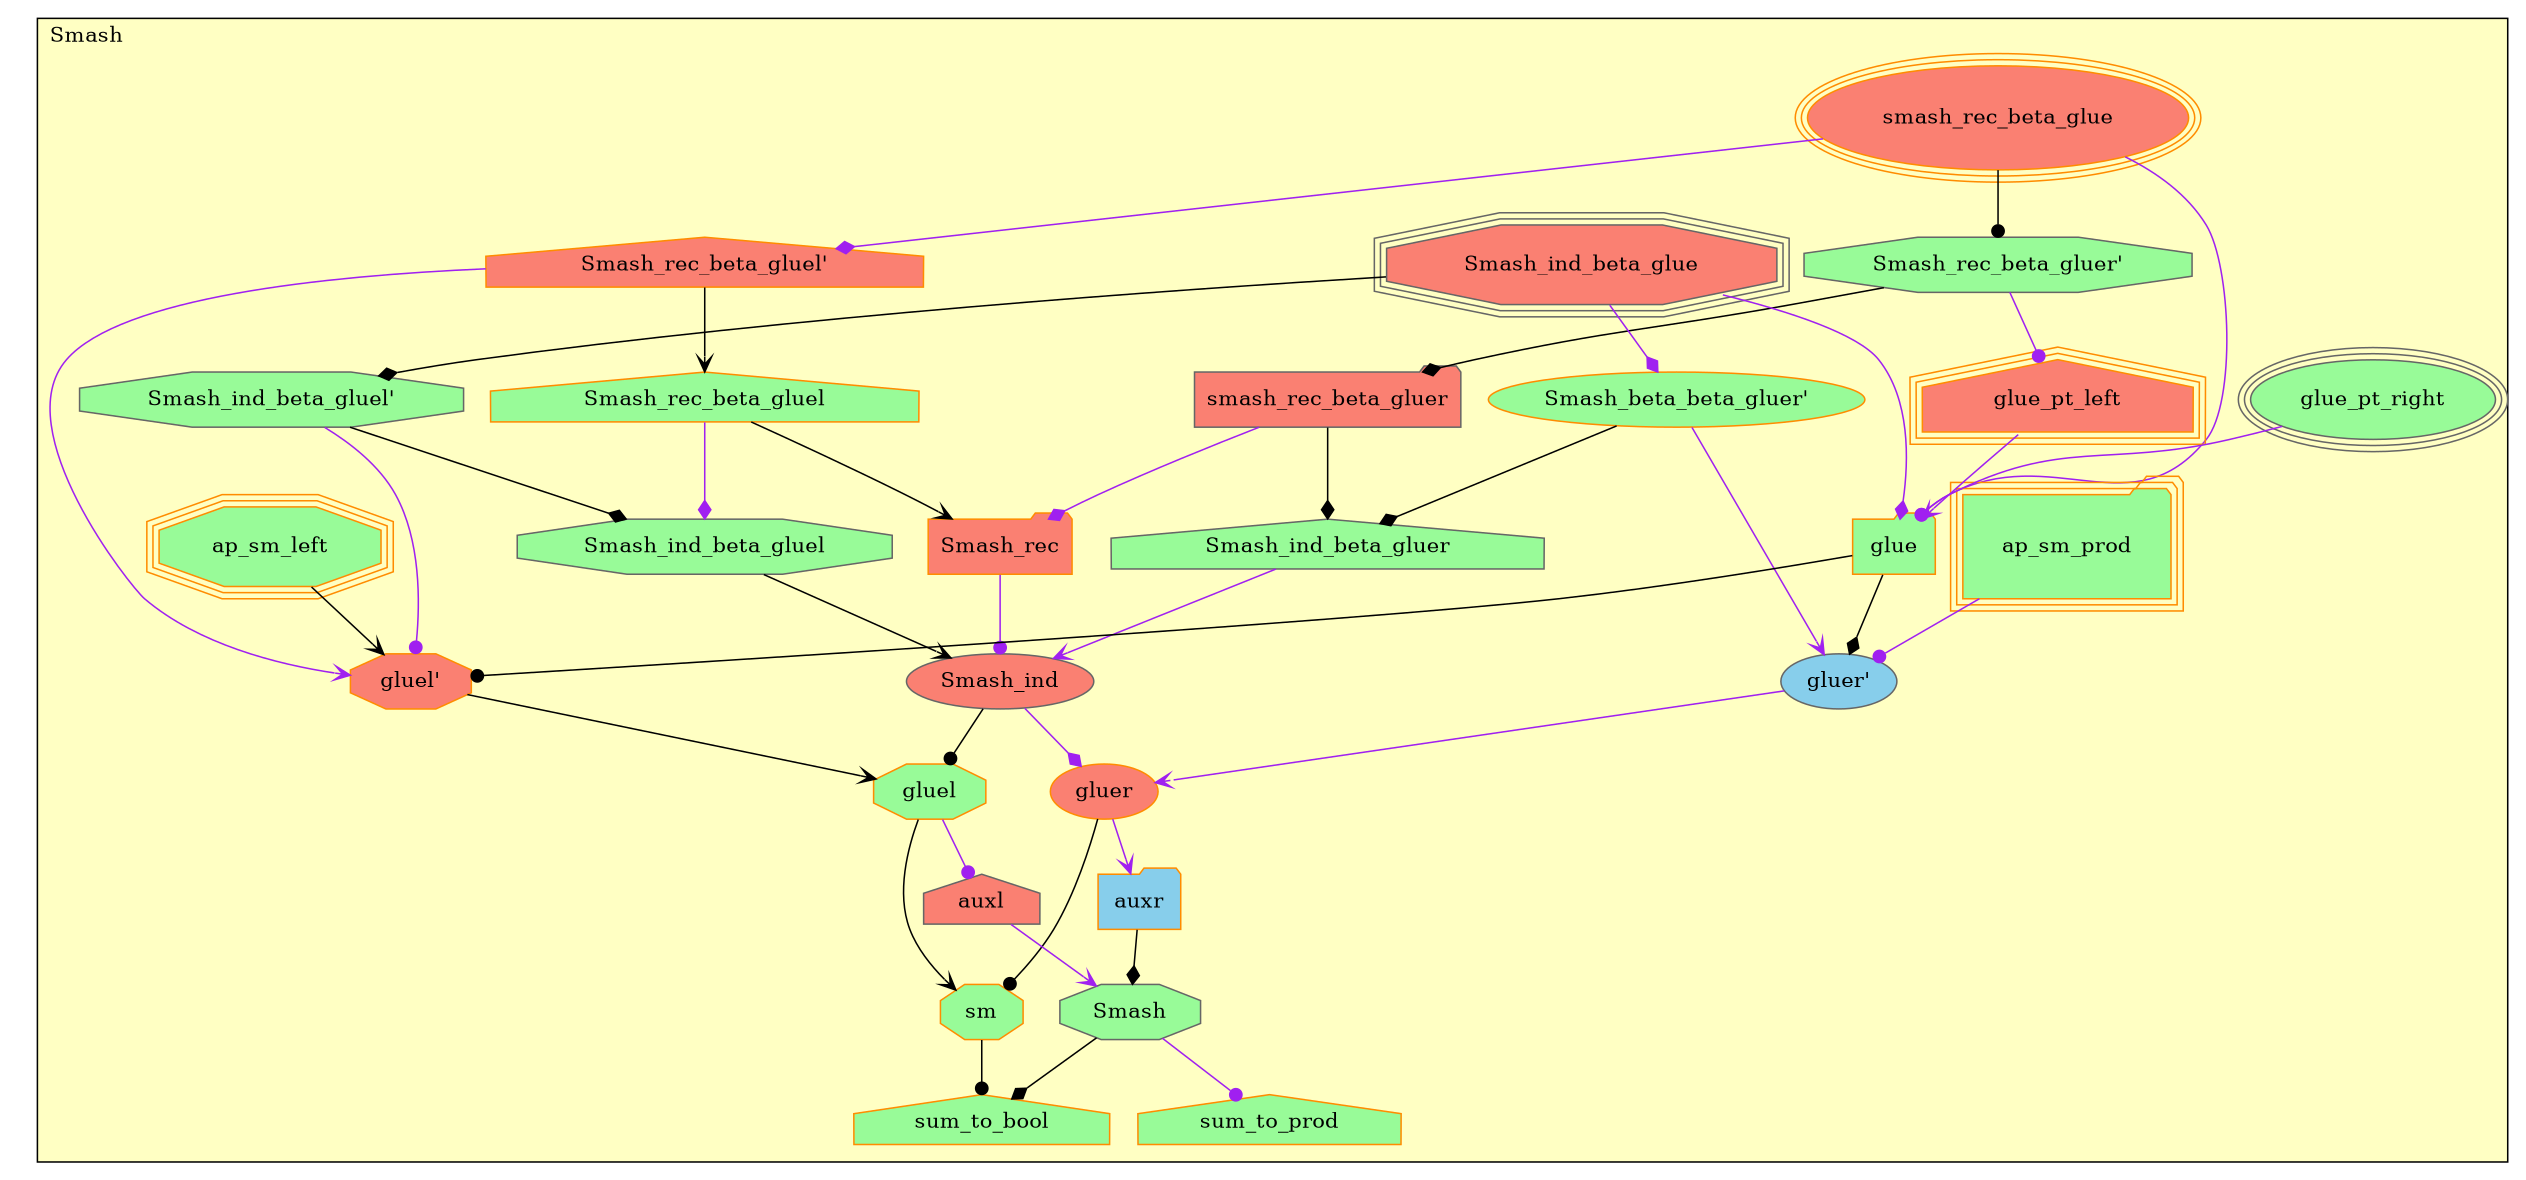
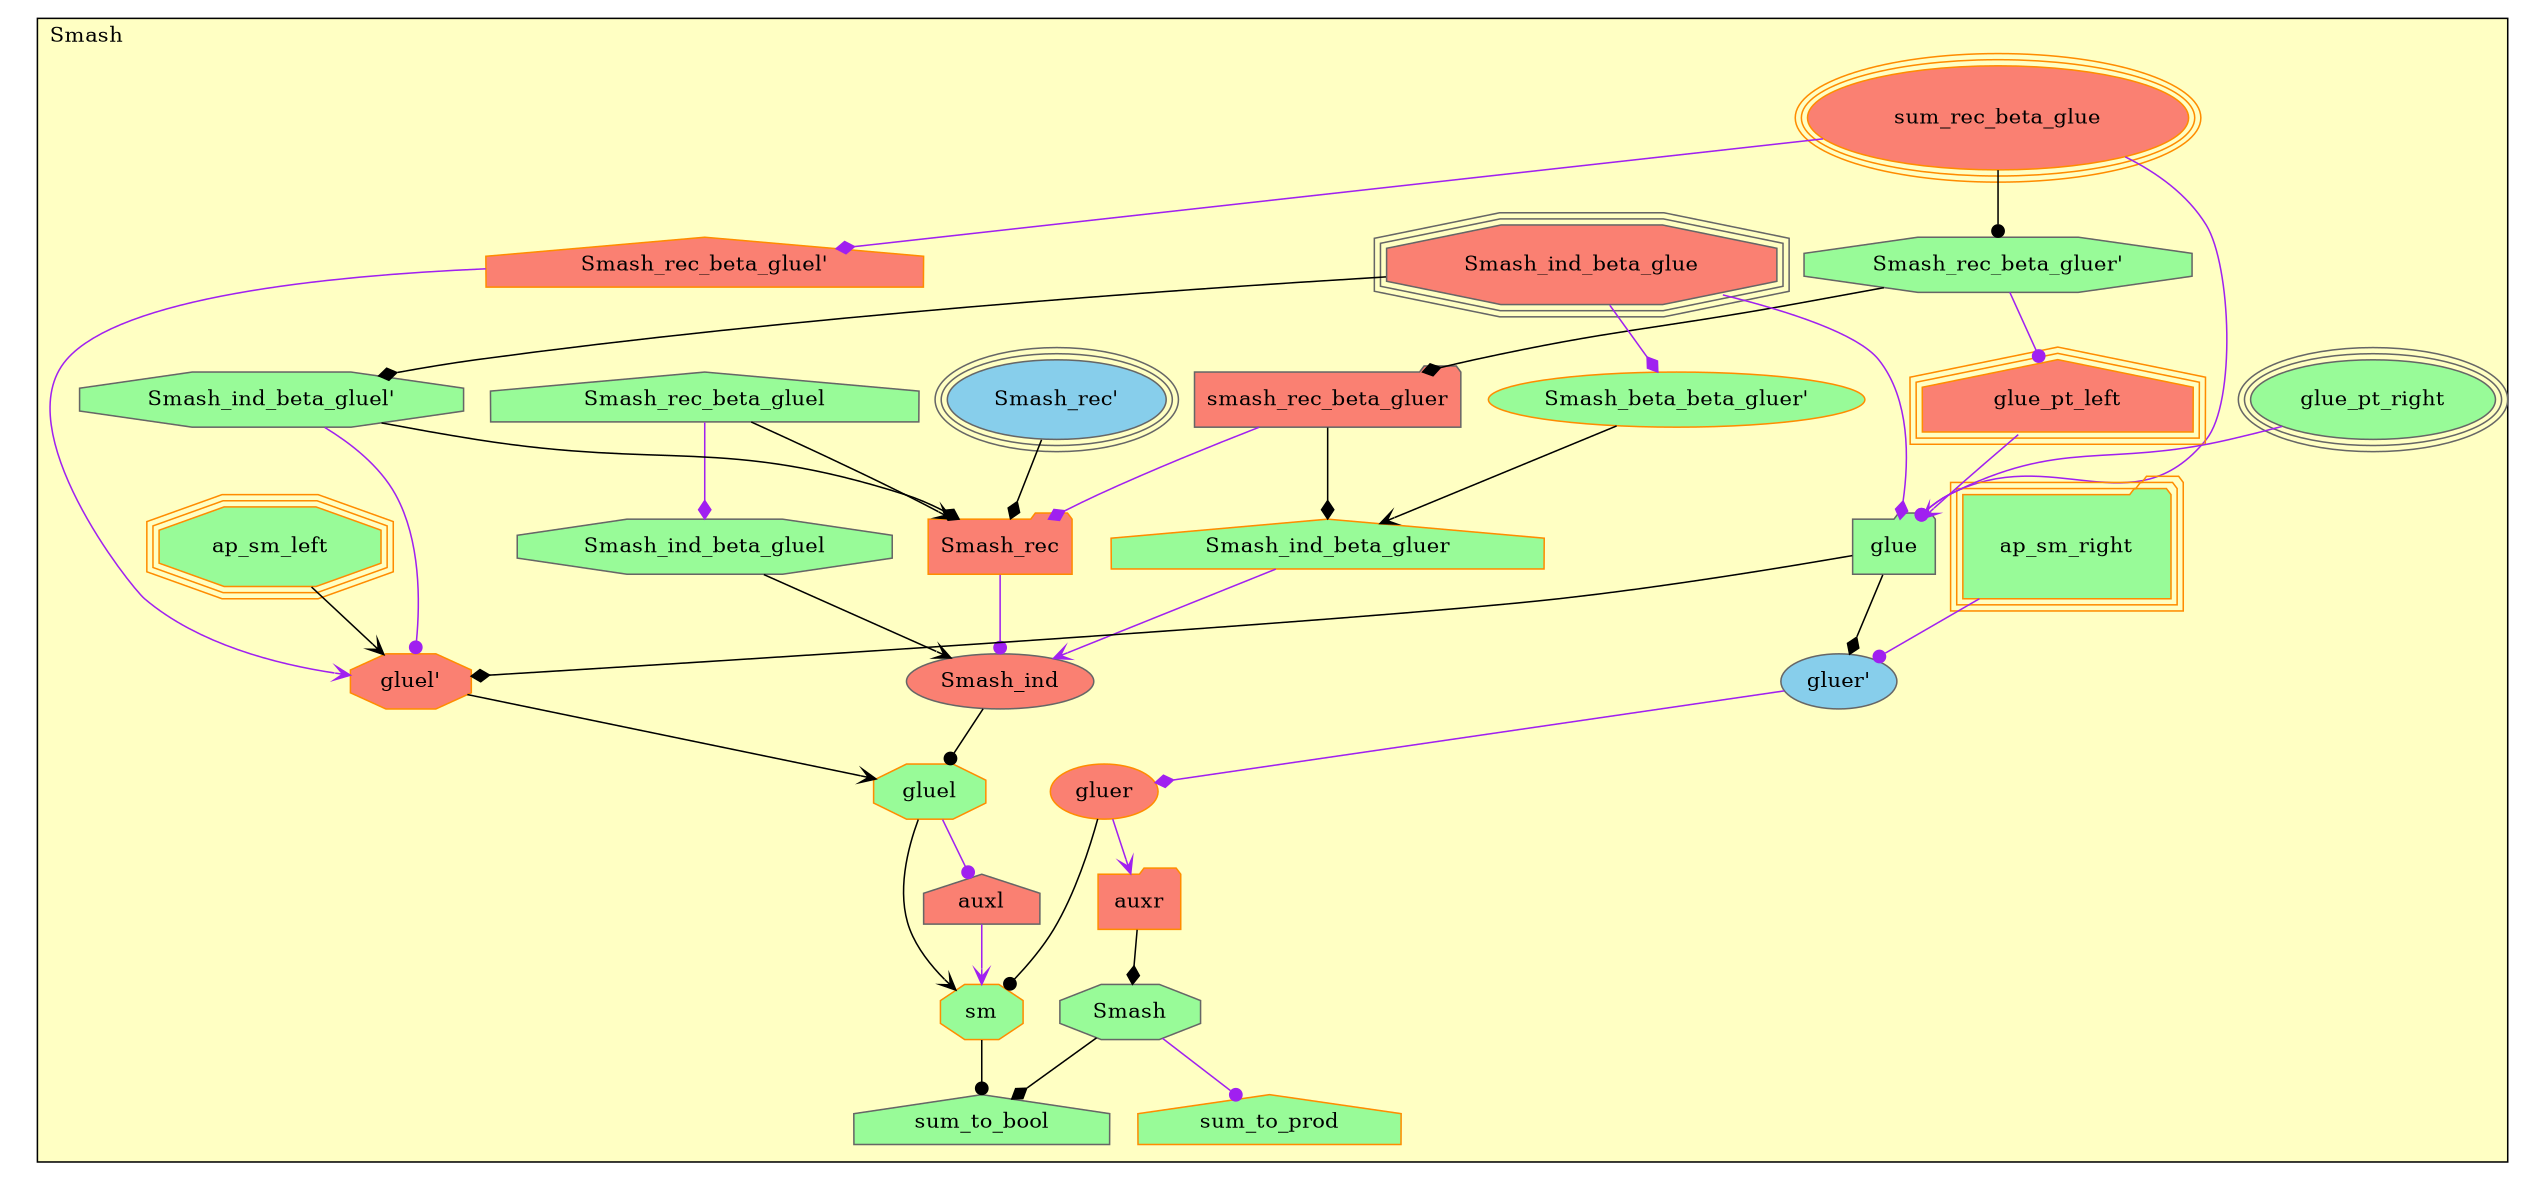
node "smash_rec_beta_glue": label "smash_rec_beta_glue" -> "sum_rec_beta_glue"
edge "Smash_rec_beta_gluel'" -> "Smash_rec_beta_gluel": removed
node "Smash_rec_beta_gluel": color darkorange -> gray40
node "Smash_rec'": added
edge "Smash_ind_beta_gluel'" -> "Smash_ind_beta_gluel": now "Smash_ind_beta_gluel'" -> "Smash_rec"
edge "Smash_beta_beta_gluer'" -> "Smash_ind_beta_gluer": arrowhead diamond -> vee
edge "Smash_beta_beta_gluer'" -> "gluer'": removed
node "Smash_ind_beta_gluer": color gray40 -> darkorange
node "glue": color darkorange -> gray40
node "ap_sm_prod": label "ap_sm_prod" -> "ap_sm_right"
edge "glue" -> "gluel'": arrowhead dot -> diamond
edge "Smash_ind" -> "gluer": removed
edge "gluer'" -> "gluer": arrowhead vee -> diamond
node "auxr": fillcolor skyblue -> salmon
edge "auxl" -> "Smash": now "auxl" -> "sm"
node "sum_to_bool": color darkorange -> gray40
